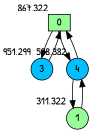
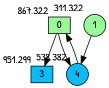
edge "3 951,299" -> "0 867,322": removed
node "3 951,299": shape circle -> box
edge "4 538,382" -> "1 311,322": removed
